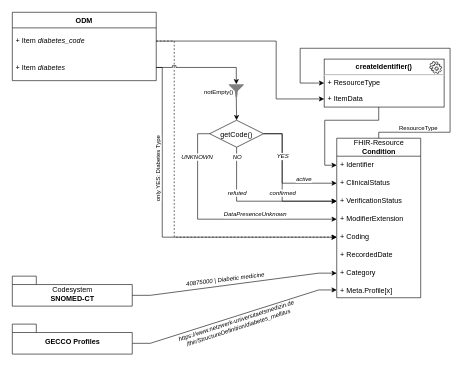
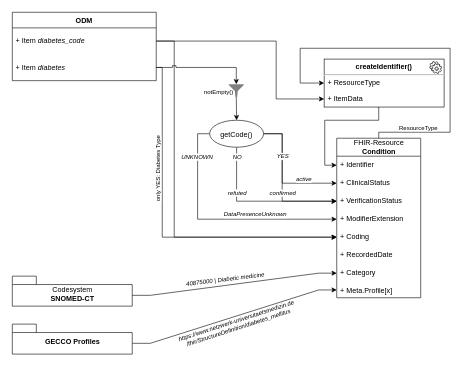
node "getCode()": shape diamond -> ellipse
edge "+ Item diabetes_code" -> "+ Coding": style dashed -> solid
